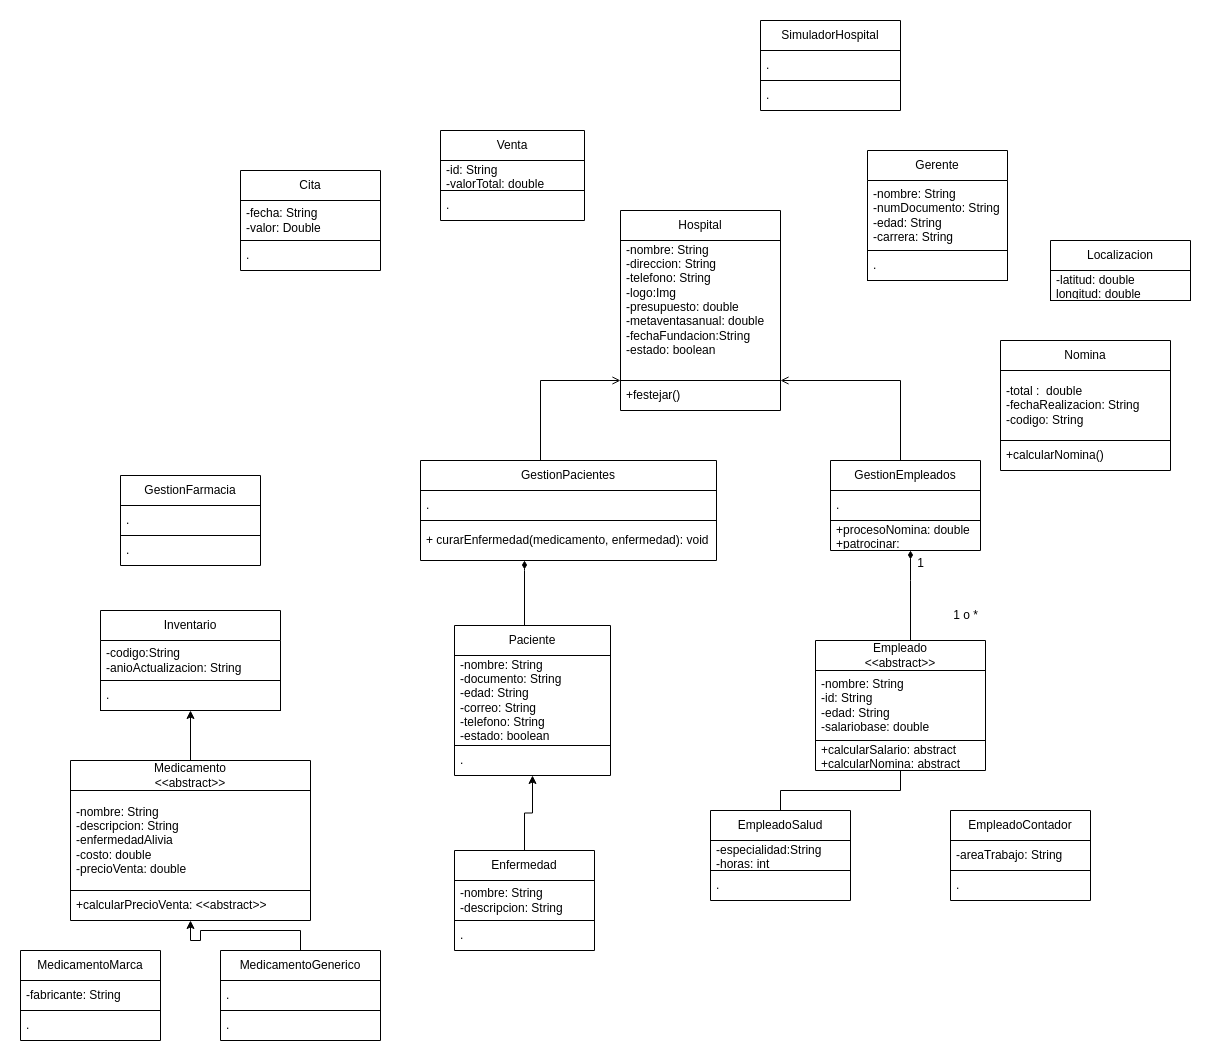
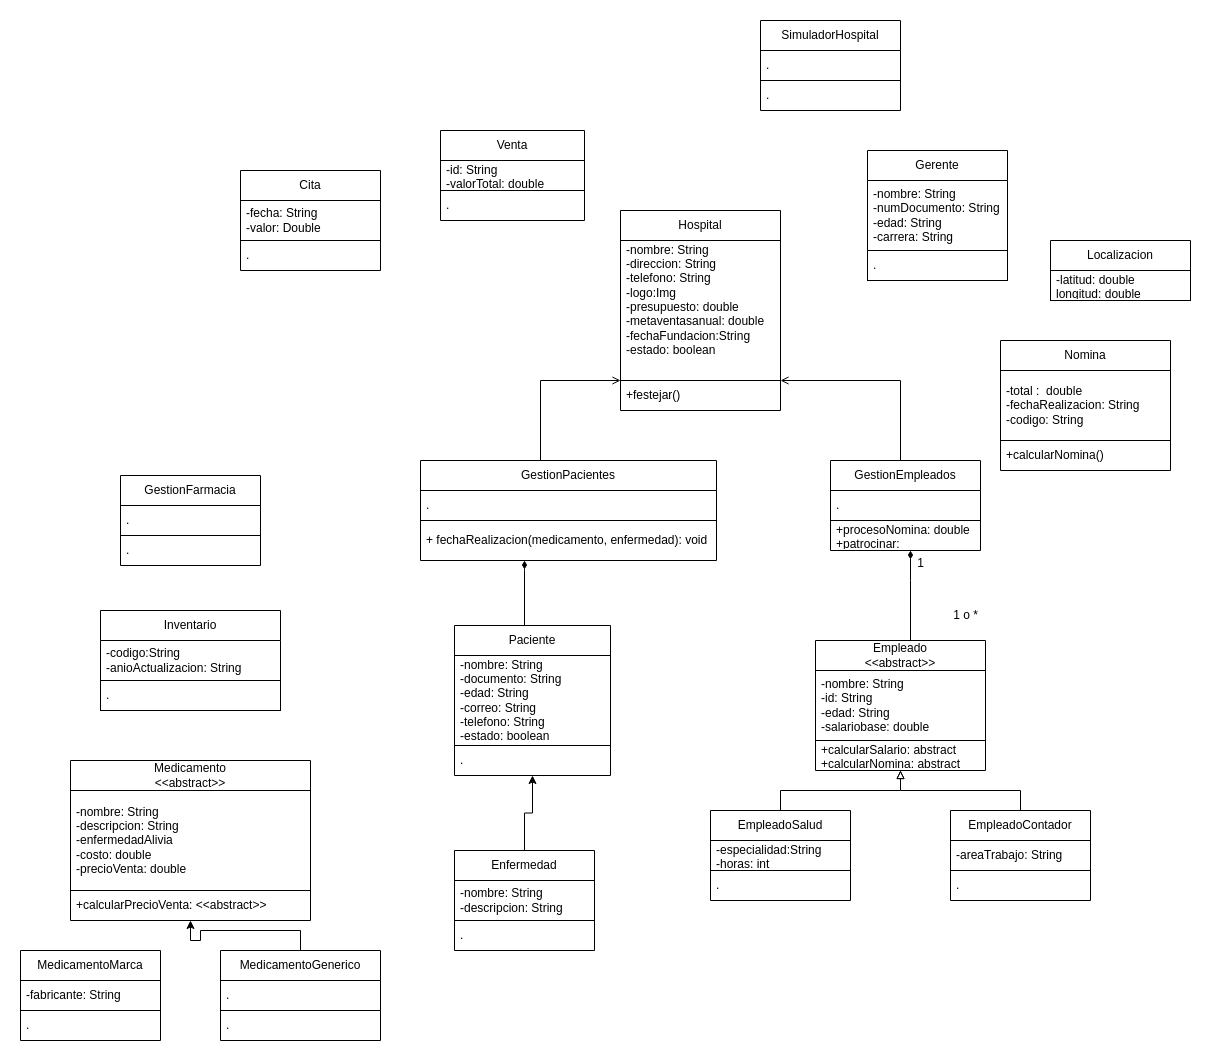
node "+ curarEnfermedad(medicamento, enfermedad): void": label "+ curarEnfermedad(medicamento, enfermedad): void" -> "+ fechaRealizacion(medicamento, enfermedad): void"
edge "Medicamento <<abstract>>" -> "Inventario": removed
edge "Empleado <<abstract>>" -- "EmpleadoSalud": arrowhead none -> block
edge "EmpleadoContador" -> "Empleado <<abstract>>": added
